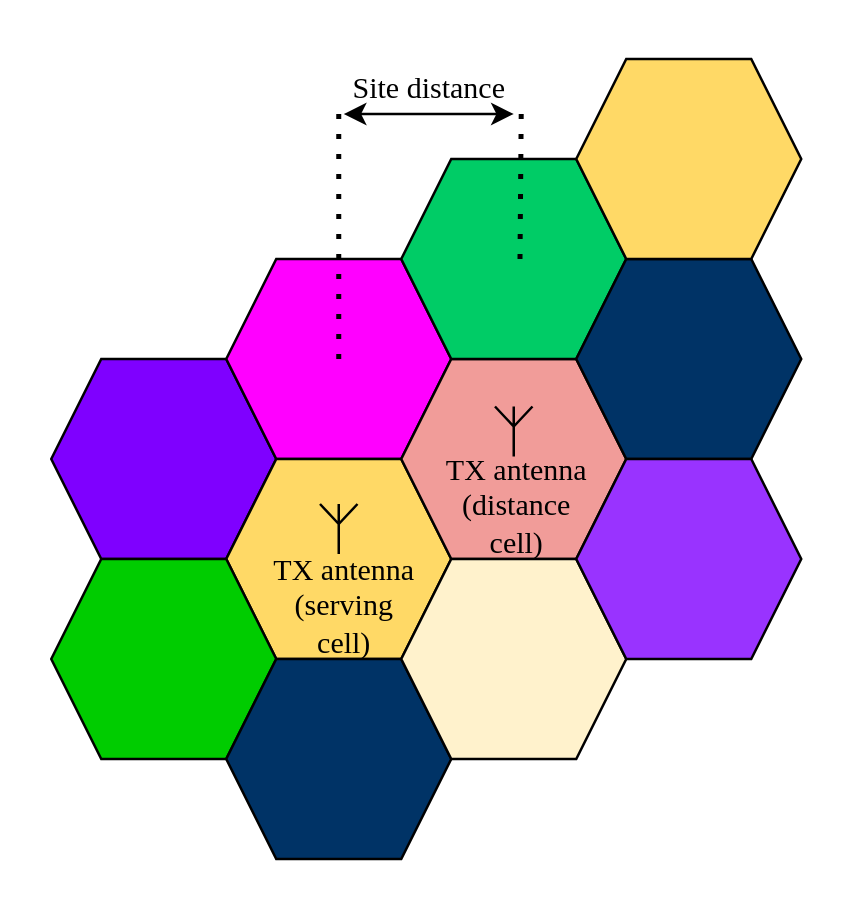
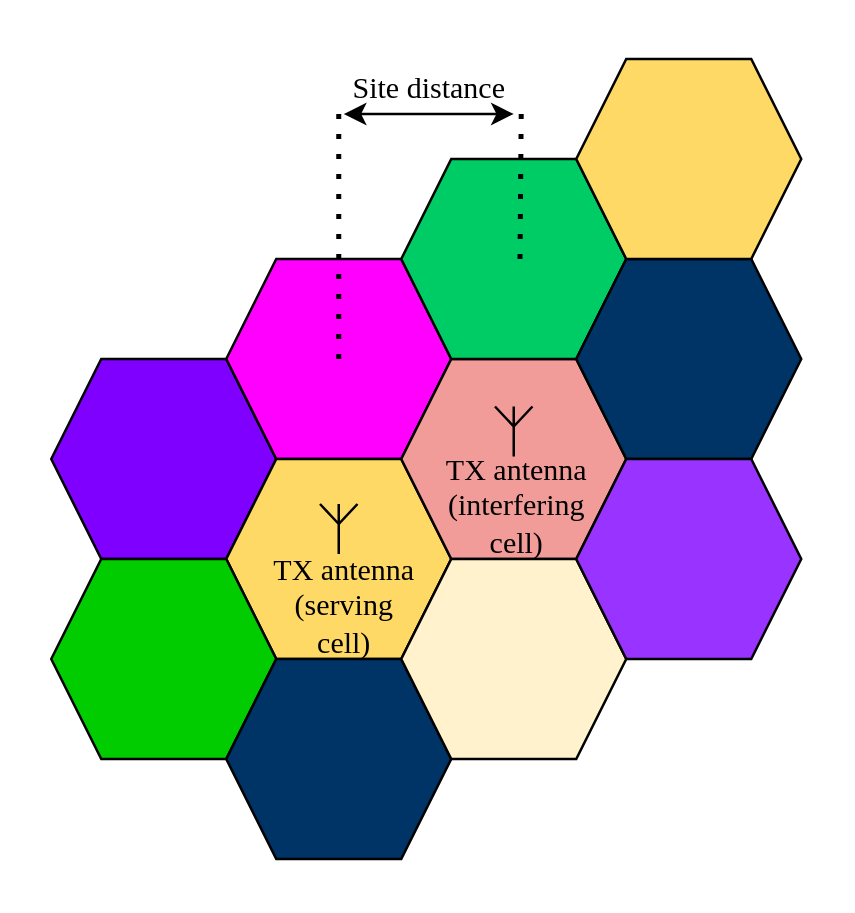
node "TX antenna (distance cell)": label "TX antenna (distance cell)" -> "TX antenna (interfering cell)"
